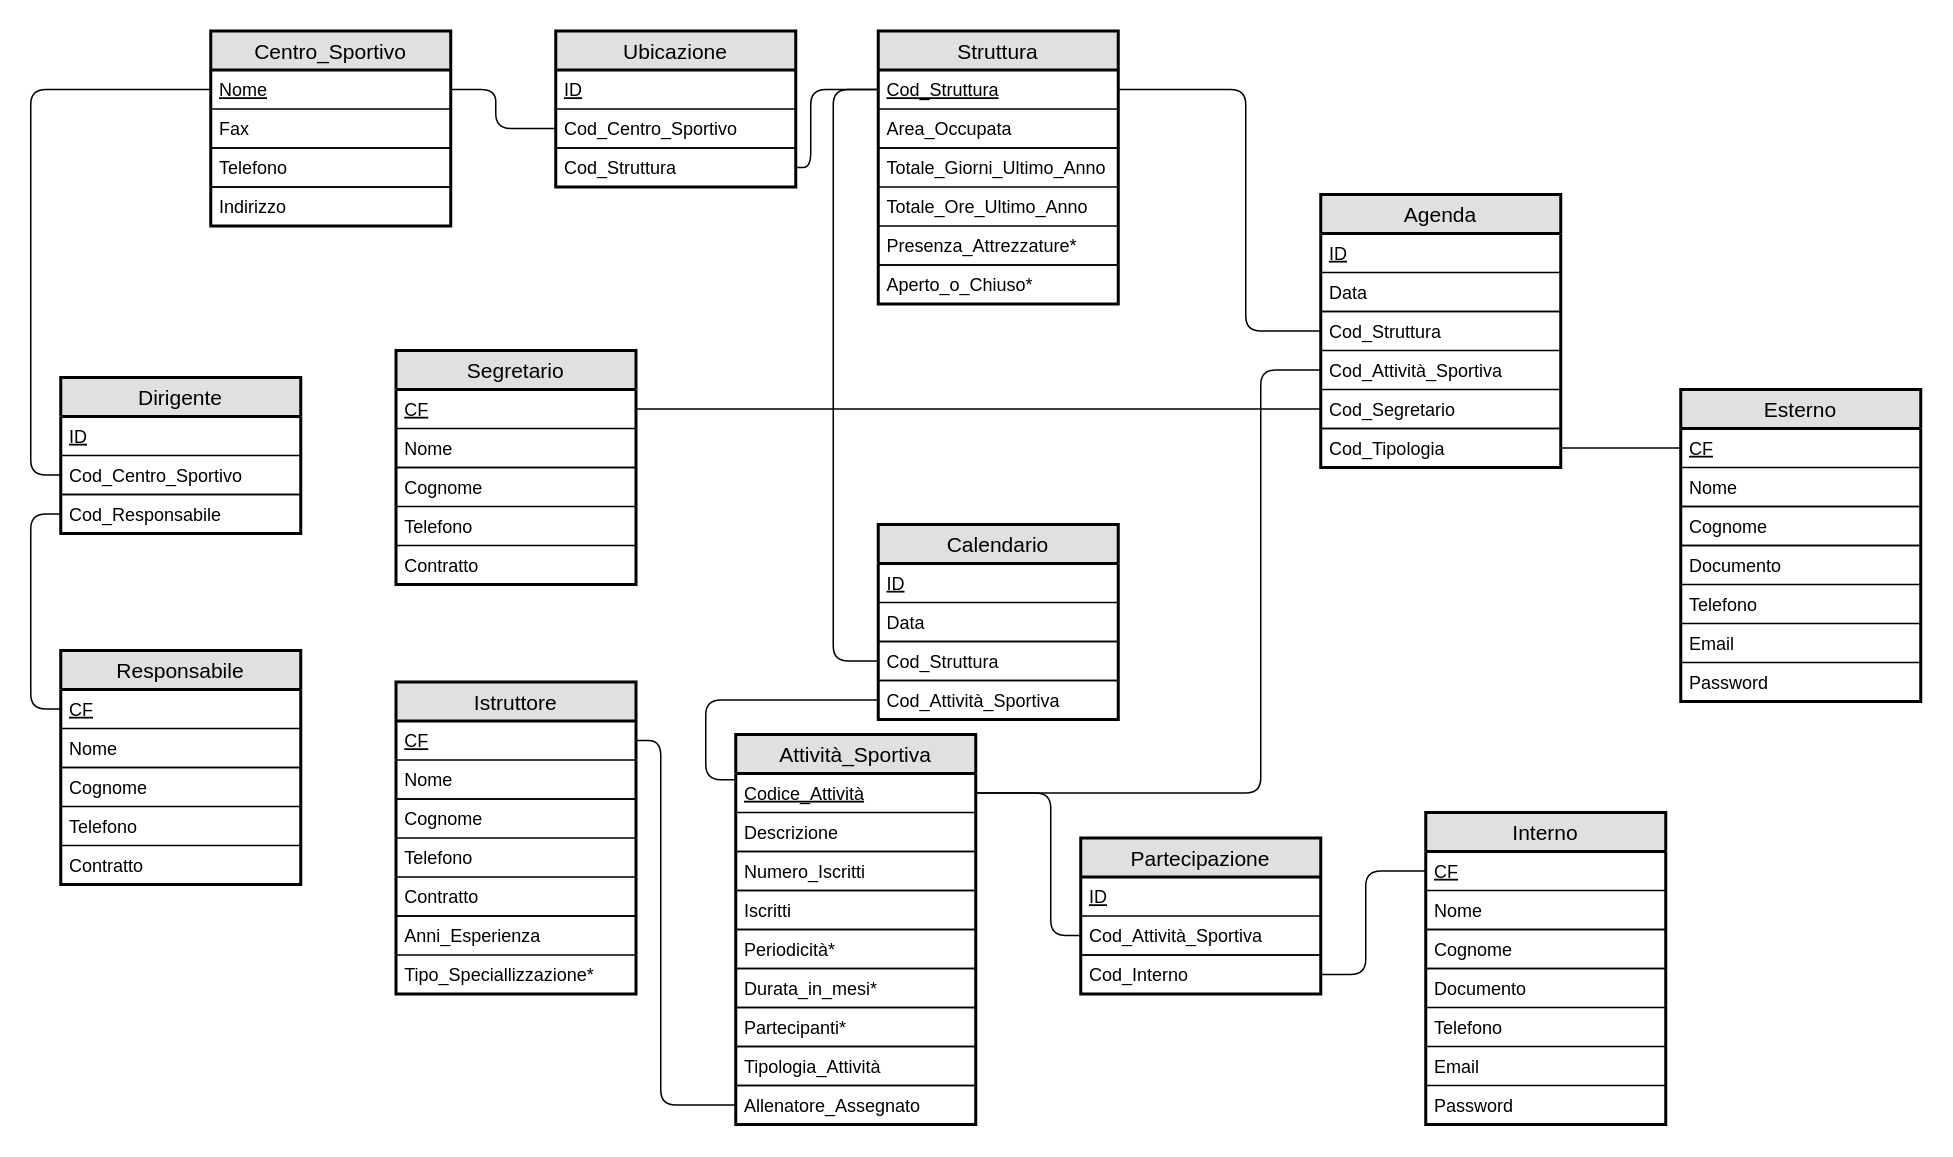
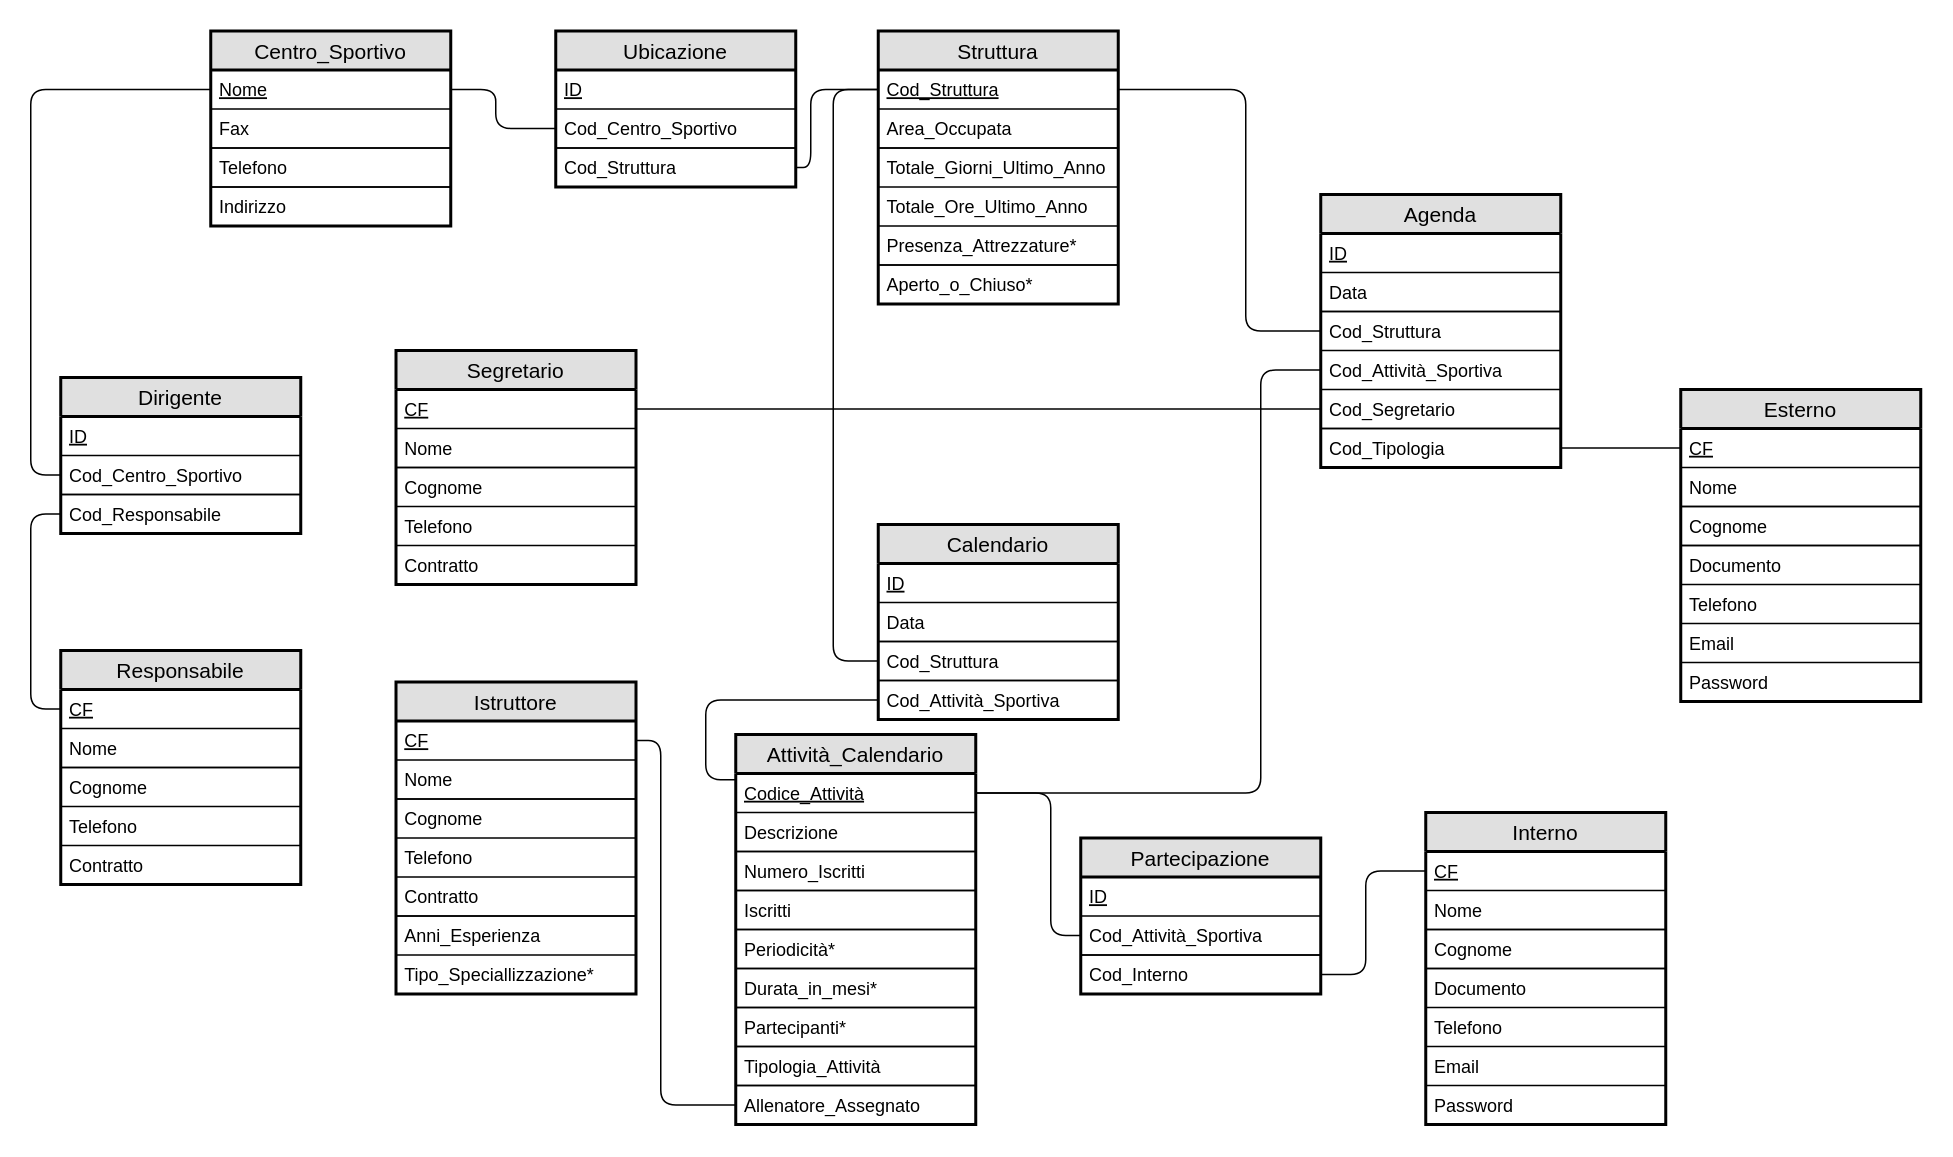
node "Attività_Sportiva": label "Attività_Sportiva" -> "Attività_Calendario"
